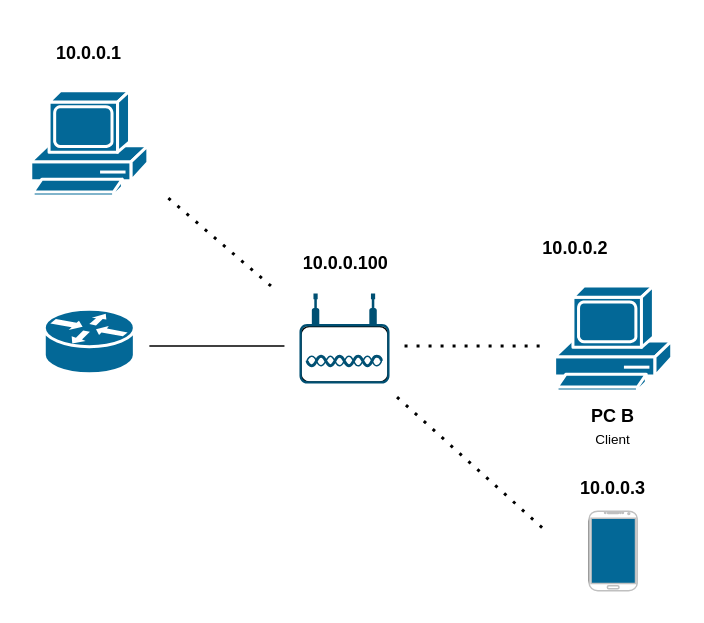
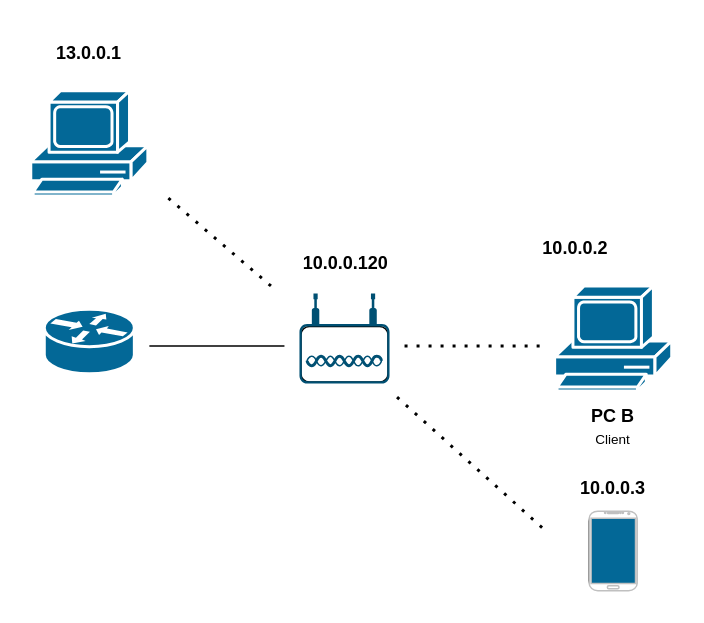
node "10.0.0.1": label "10.0.0.1" -> "13.0.0.1"
node "10.0.0.100": label "10.0.0.100" -> "10.0.0.120"
